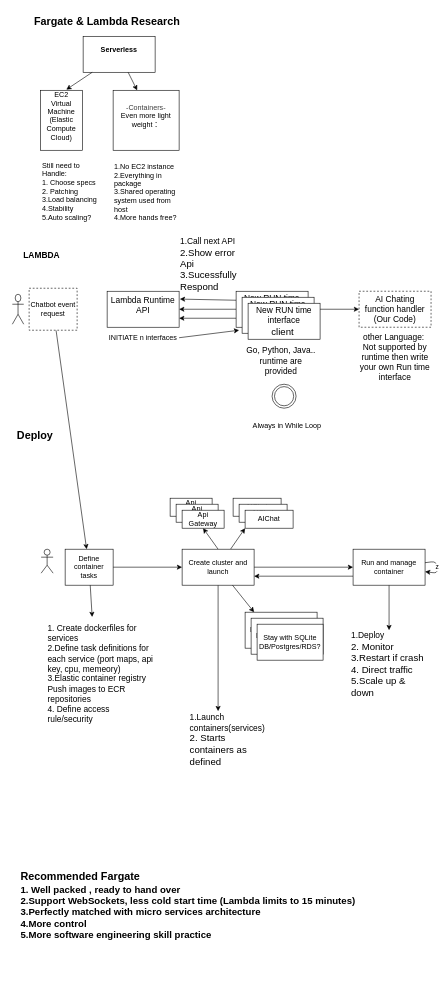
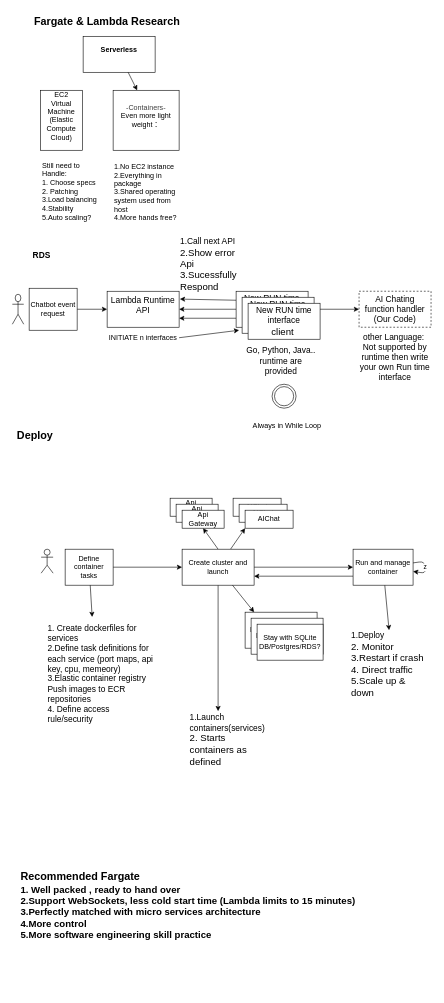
edge "Serverless" -> "EC2 Virtual Machine (Elastic Compute Cloud)": removed
node "LAMBDA": label "LAMBDA" -> "RDS"
node "Chatbot event request": style dashed -> solid
edge "Chatbot event request" -> "Define container tasks": now "Chatbot event request" -> "Lambda Runtime API"
node "Run and manage container": size 72x36 -> 60x36
